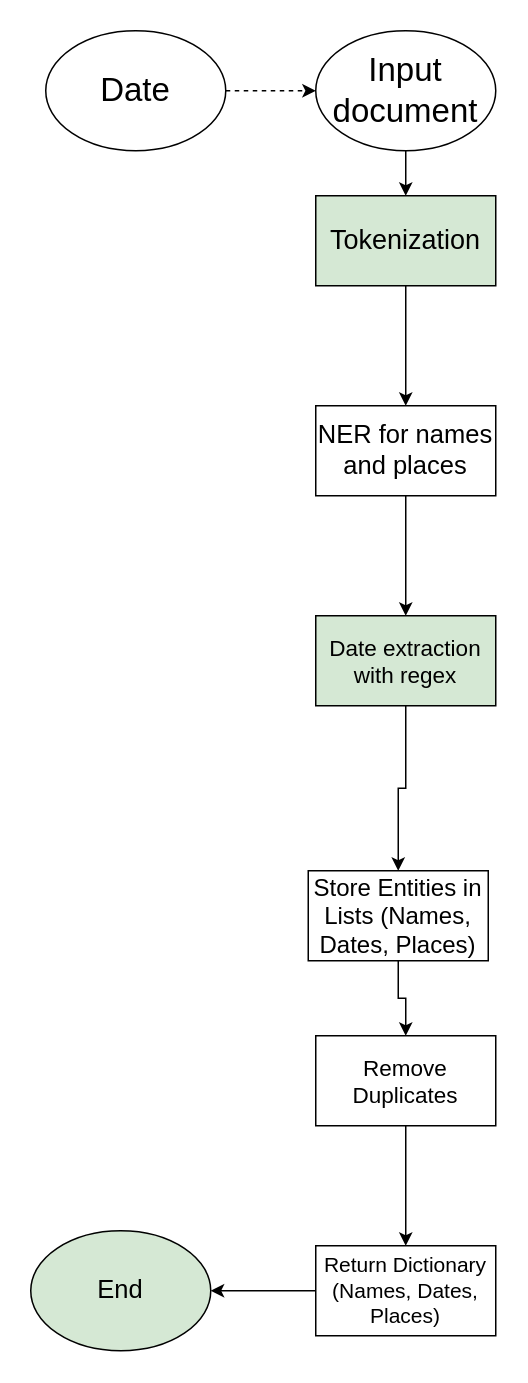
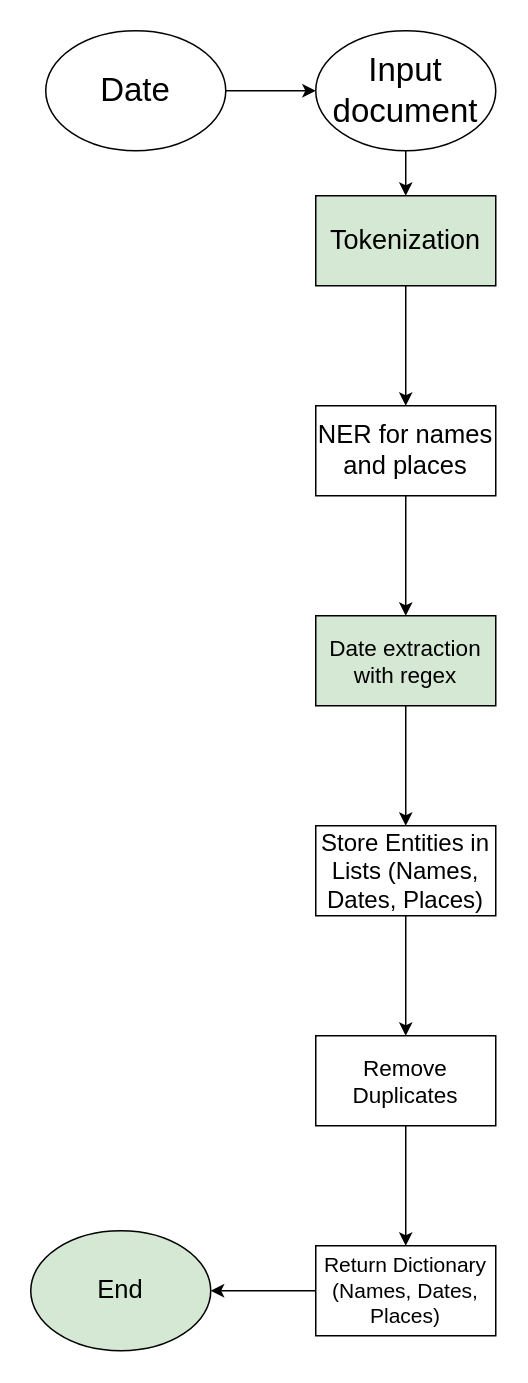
edge "Date" -> "Input document": style dashed -> solid
node "Store Entities in Lists (Names, Dates, Places)": moved (398, 916) -> (406, 871)
